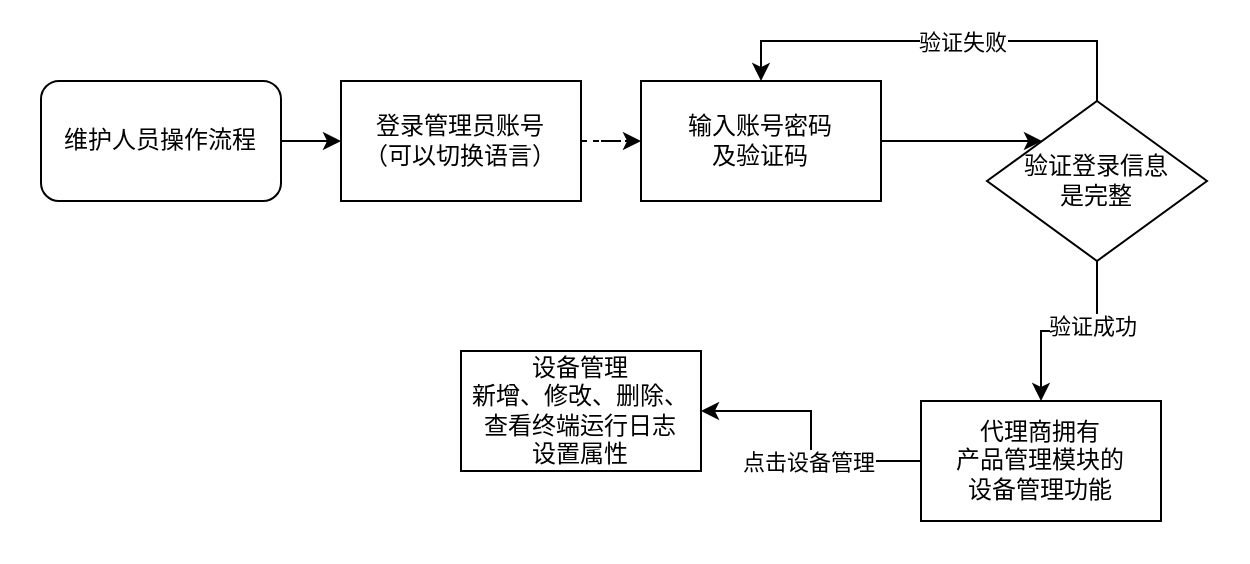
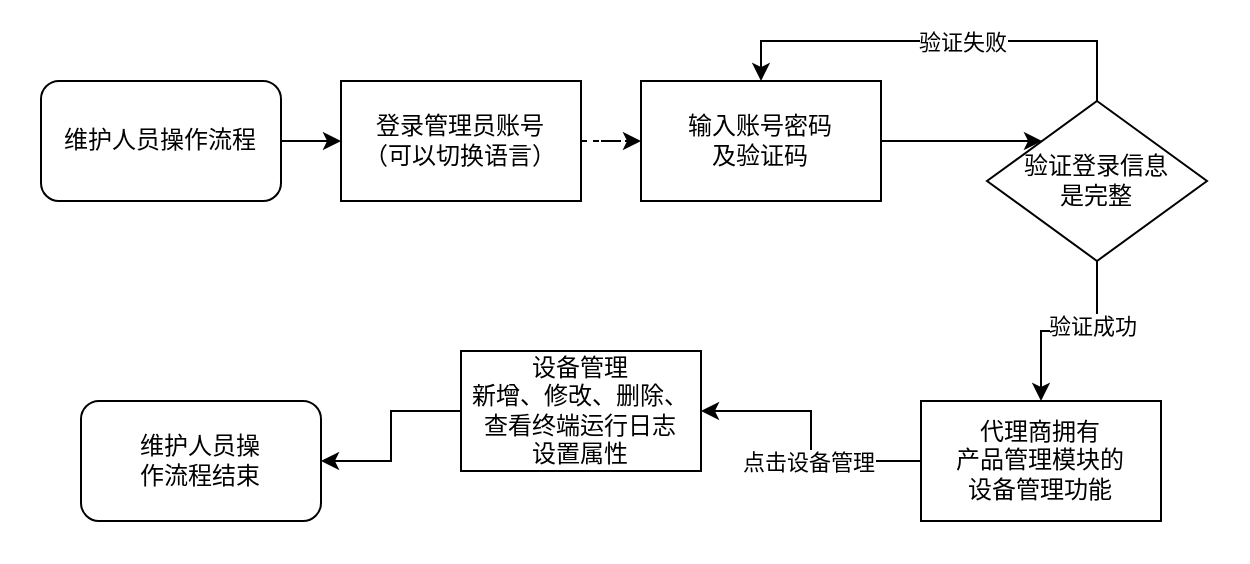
edge "设备管理 新增、修改、删除、查看终端运行日志 设置属性" -> "维护人员操 作流程结束": added
node "维护人员操 作流程结束": added
